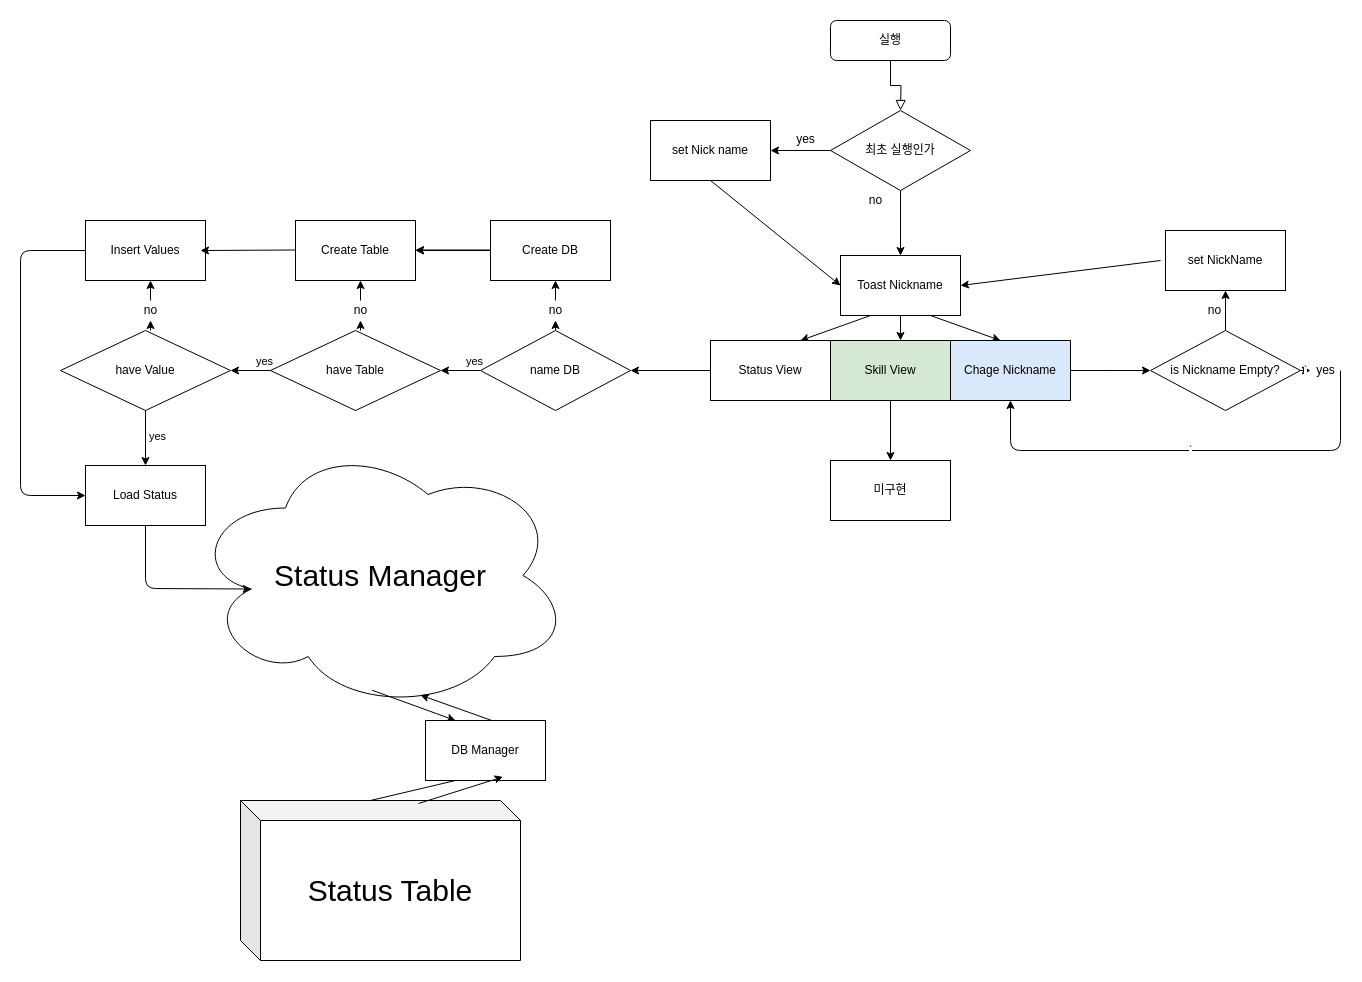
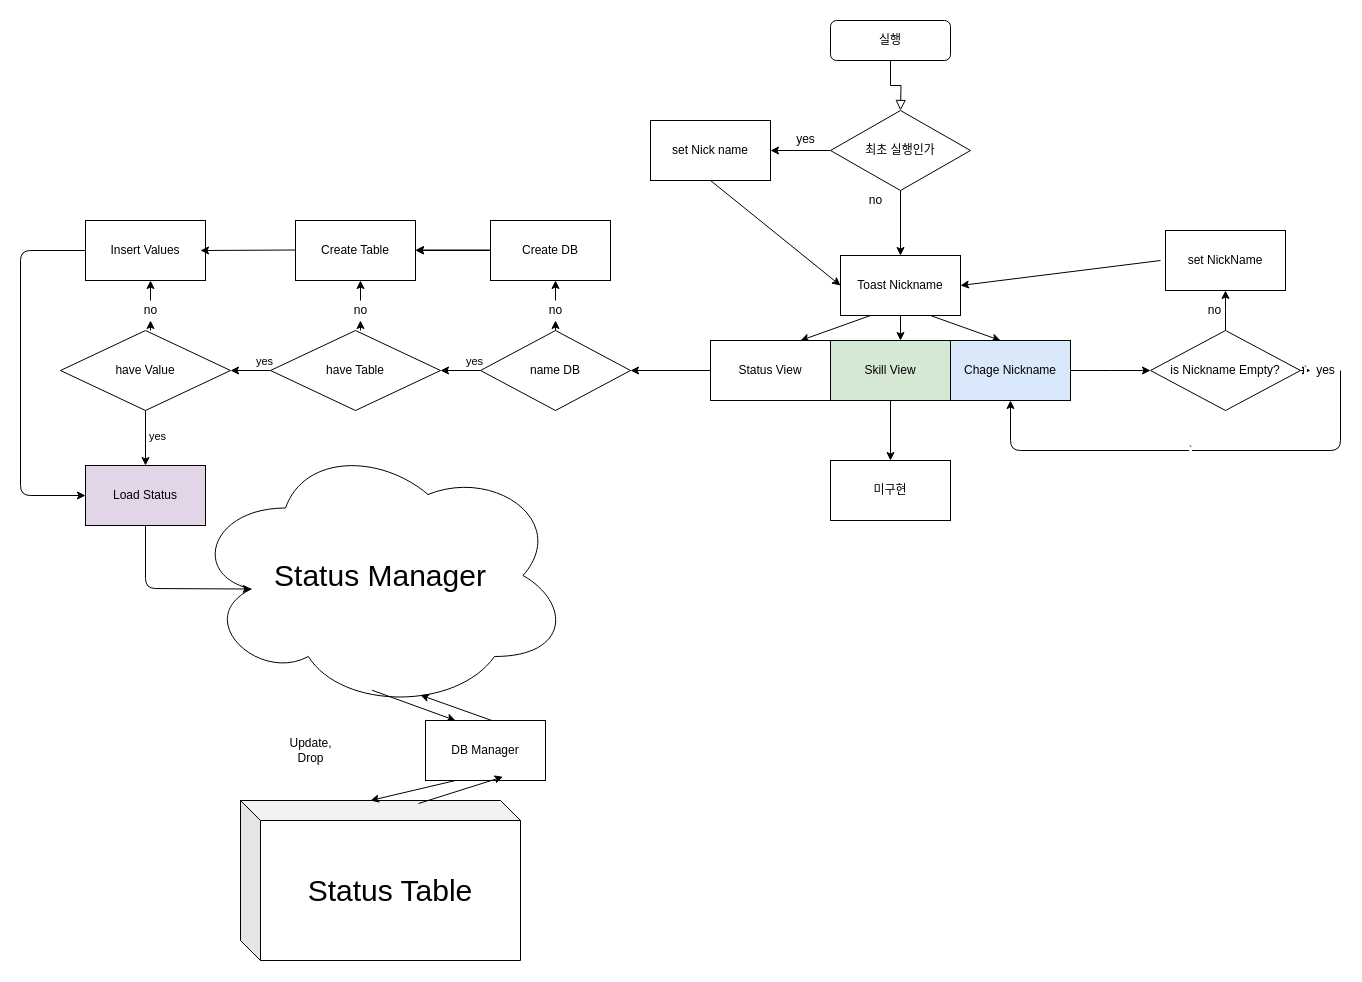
node "Load Status": fillcolor #ffffff -> #e1d5e7
node "Update, Drop": added
edge "DB Manager" -- "Status Table": arrowhead none -> classic
